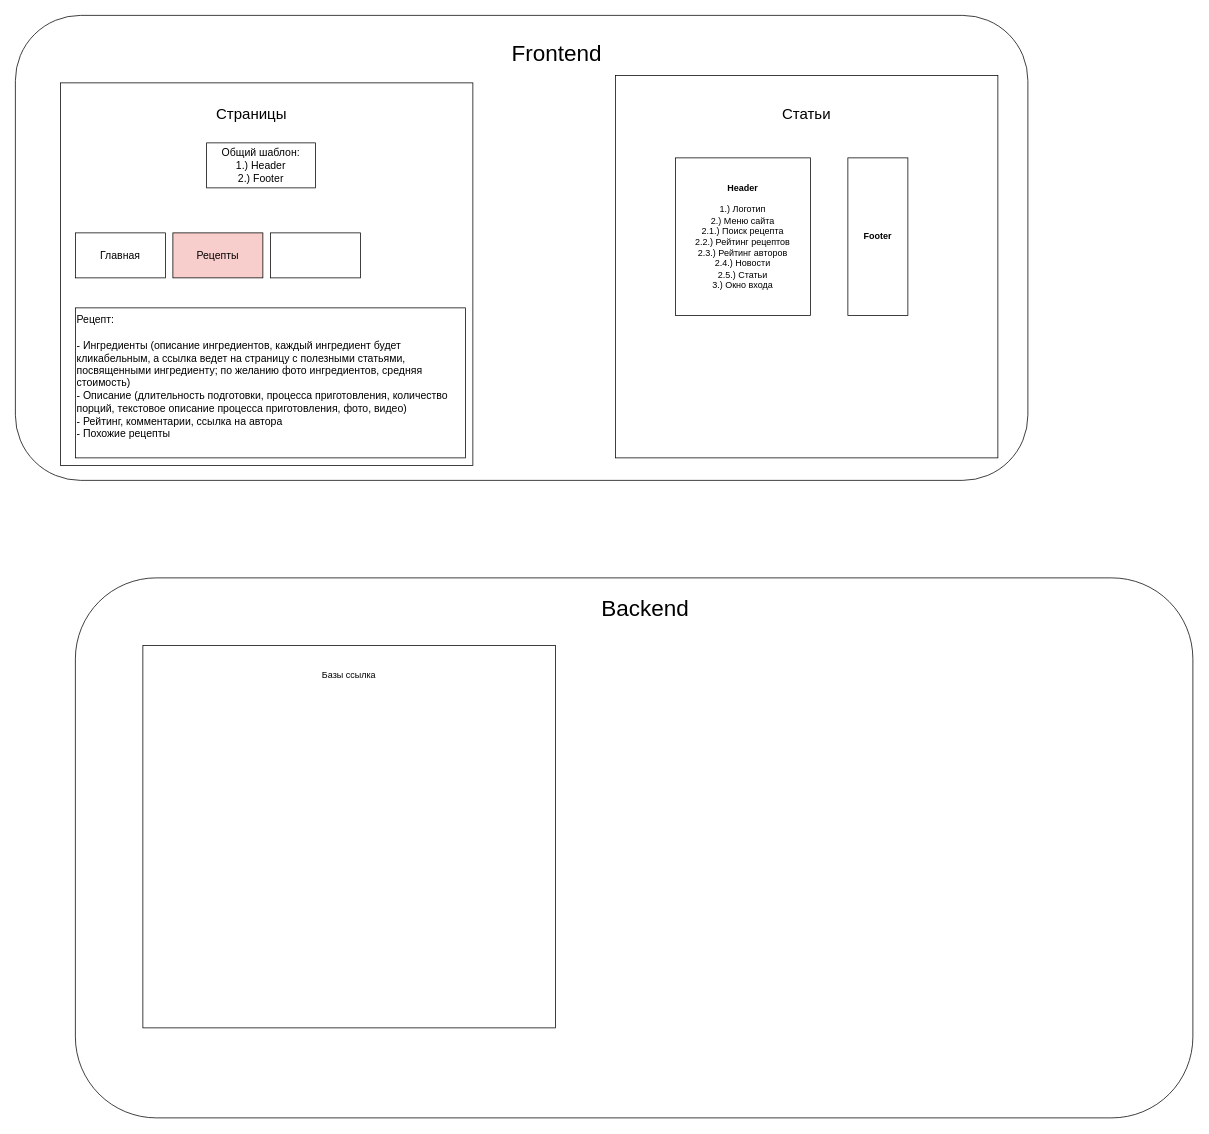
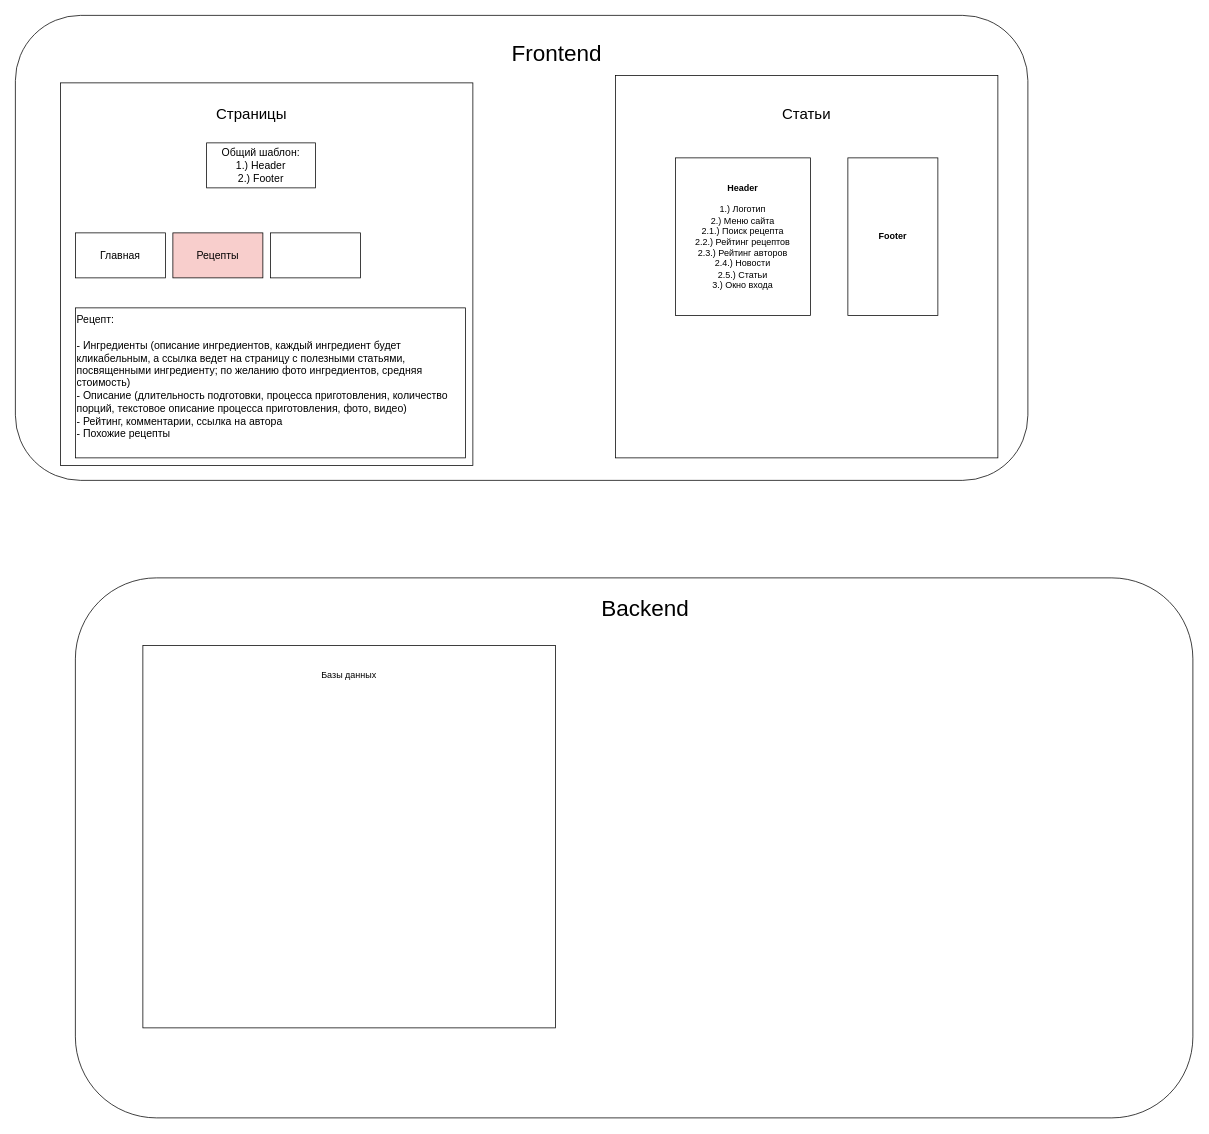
node "Footer": size 60x158 -> 90x158
node "Базы ссылка": label "Базы ссылка" -> "Базы данных"
